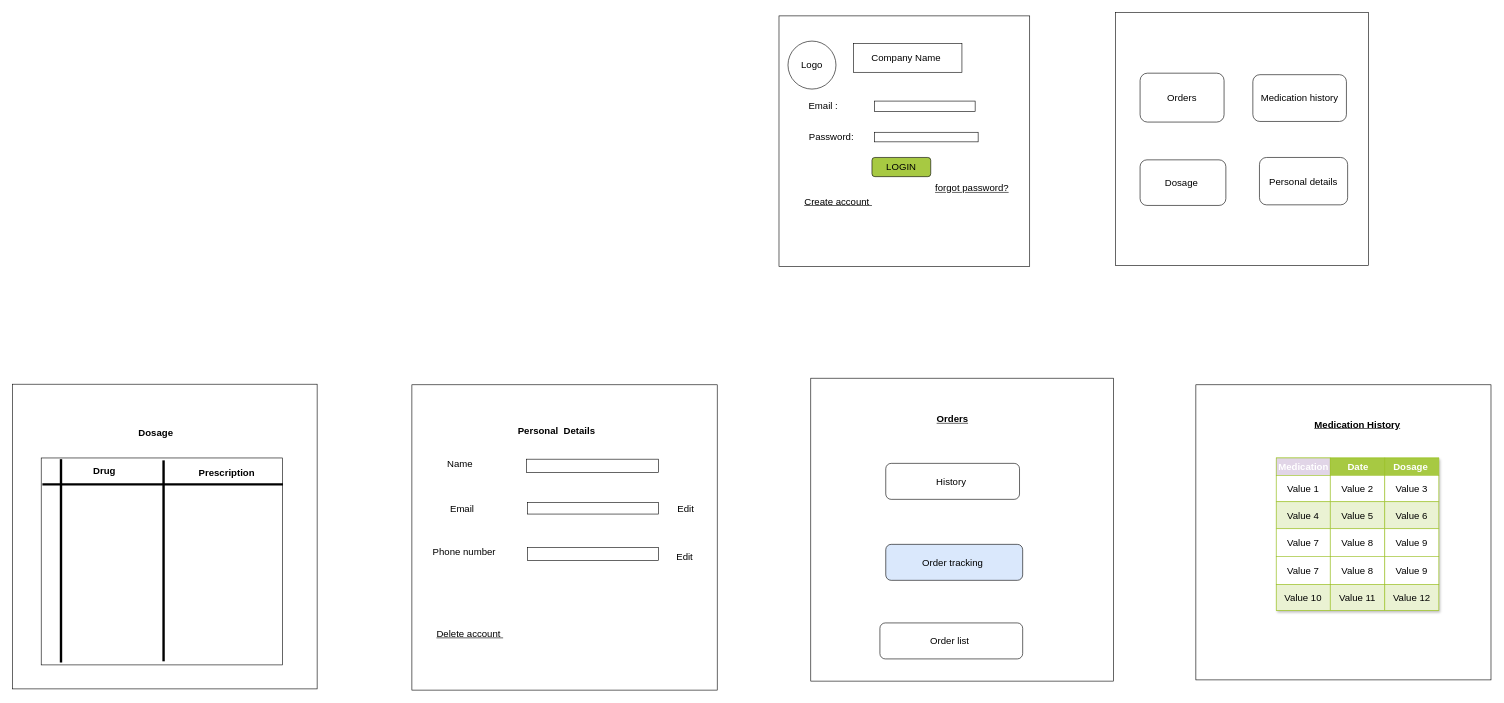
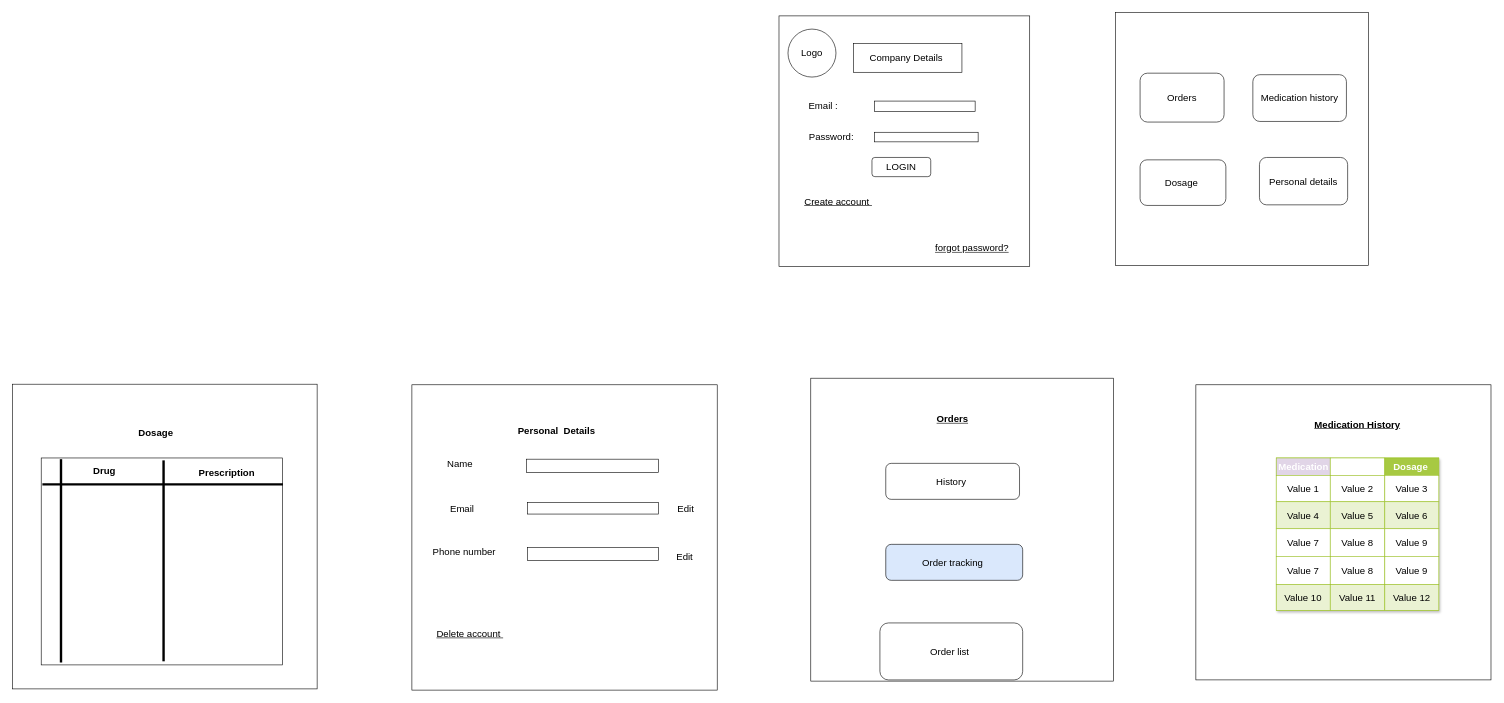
node "Company Name": label "Company Name" -> "Company Details"
node "Logo": moved (812, 65) -> (812, 53)
node "LOGIN": fillcolor #a7c942 -> #ffffff
node "forgot password?": moved (972, 188) -> (972, 248)
node "Date": fillcolor #a7c942 -> #ffffff
node "Order list": size 143x36 -> 143x57
